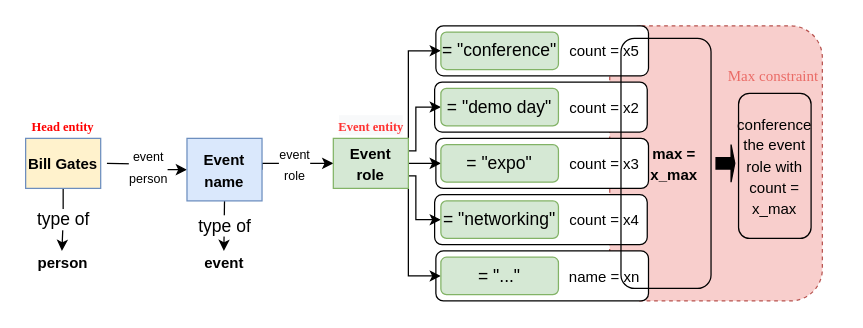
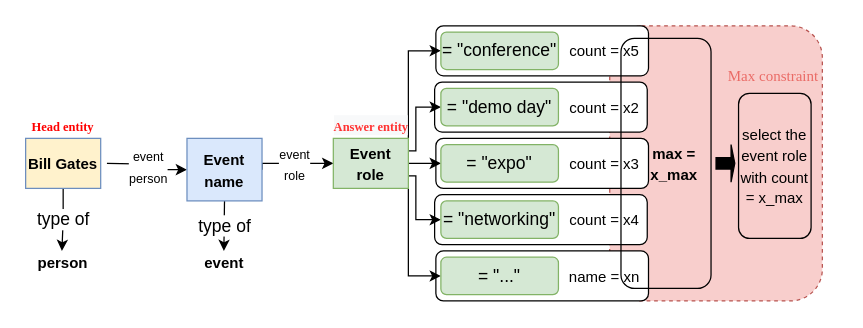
node "Event entity": label "Event entity" -> "Answer entity"
node "conference the event role with count = x_max": label "conference the event role with count = x_max" -> "select the event role with count = x_max"
